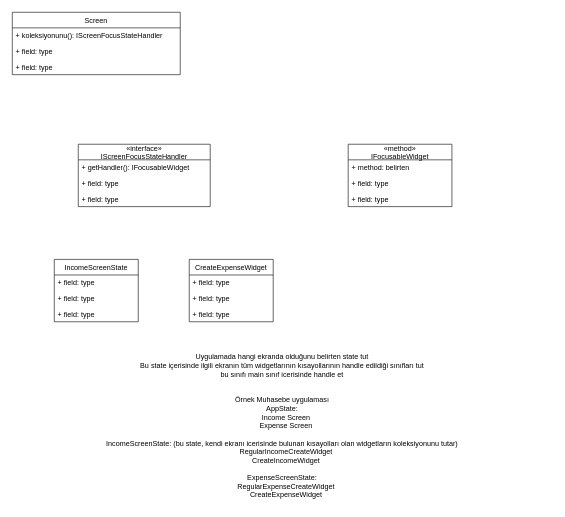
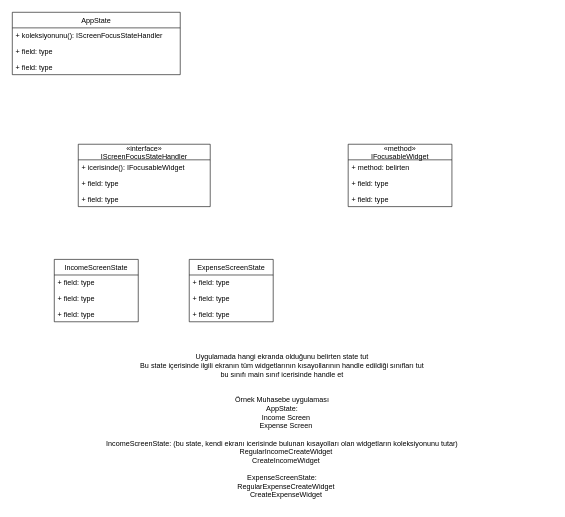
node "Screen": label "Screen" -> "AppState"
node "+ getHandler(): IFocusableWidget": label "+ getHandler(): IFocusableWidget" -> "+ icerisinde(): IFocusableWidget"
node "CreateExpenseWidget": label "CreateExpenseWidget" -> "ExpenseScreenState"
